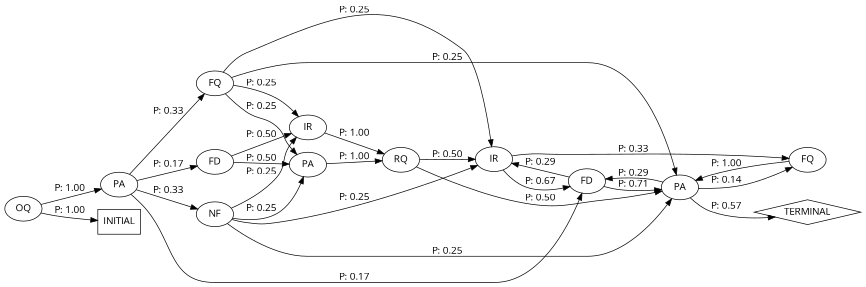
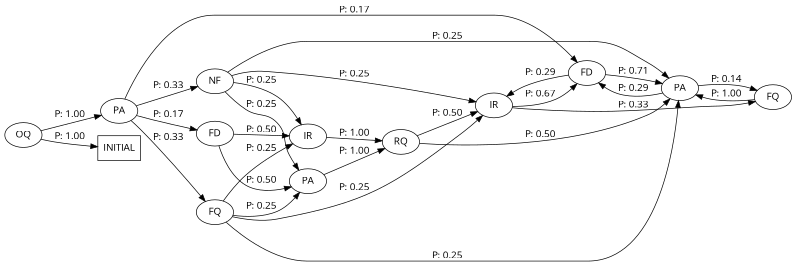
node "TERMINAL": removed
